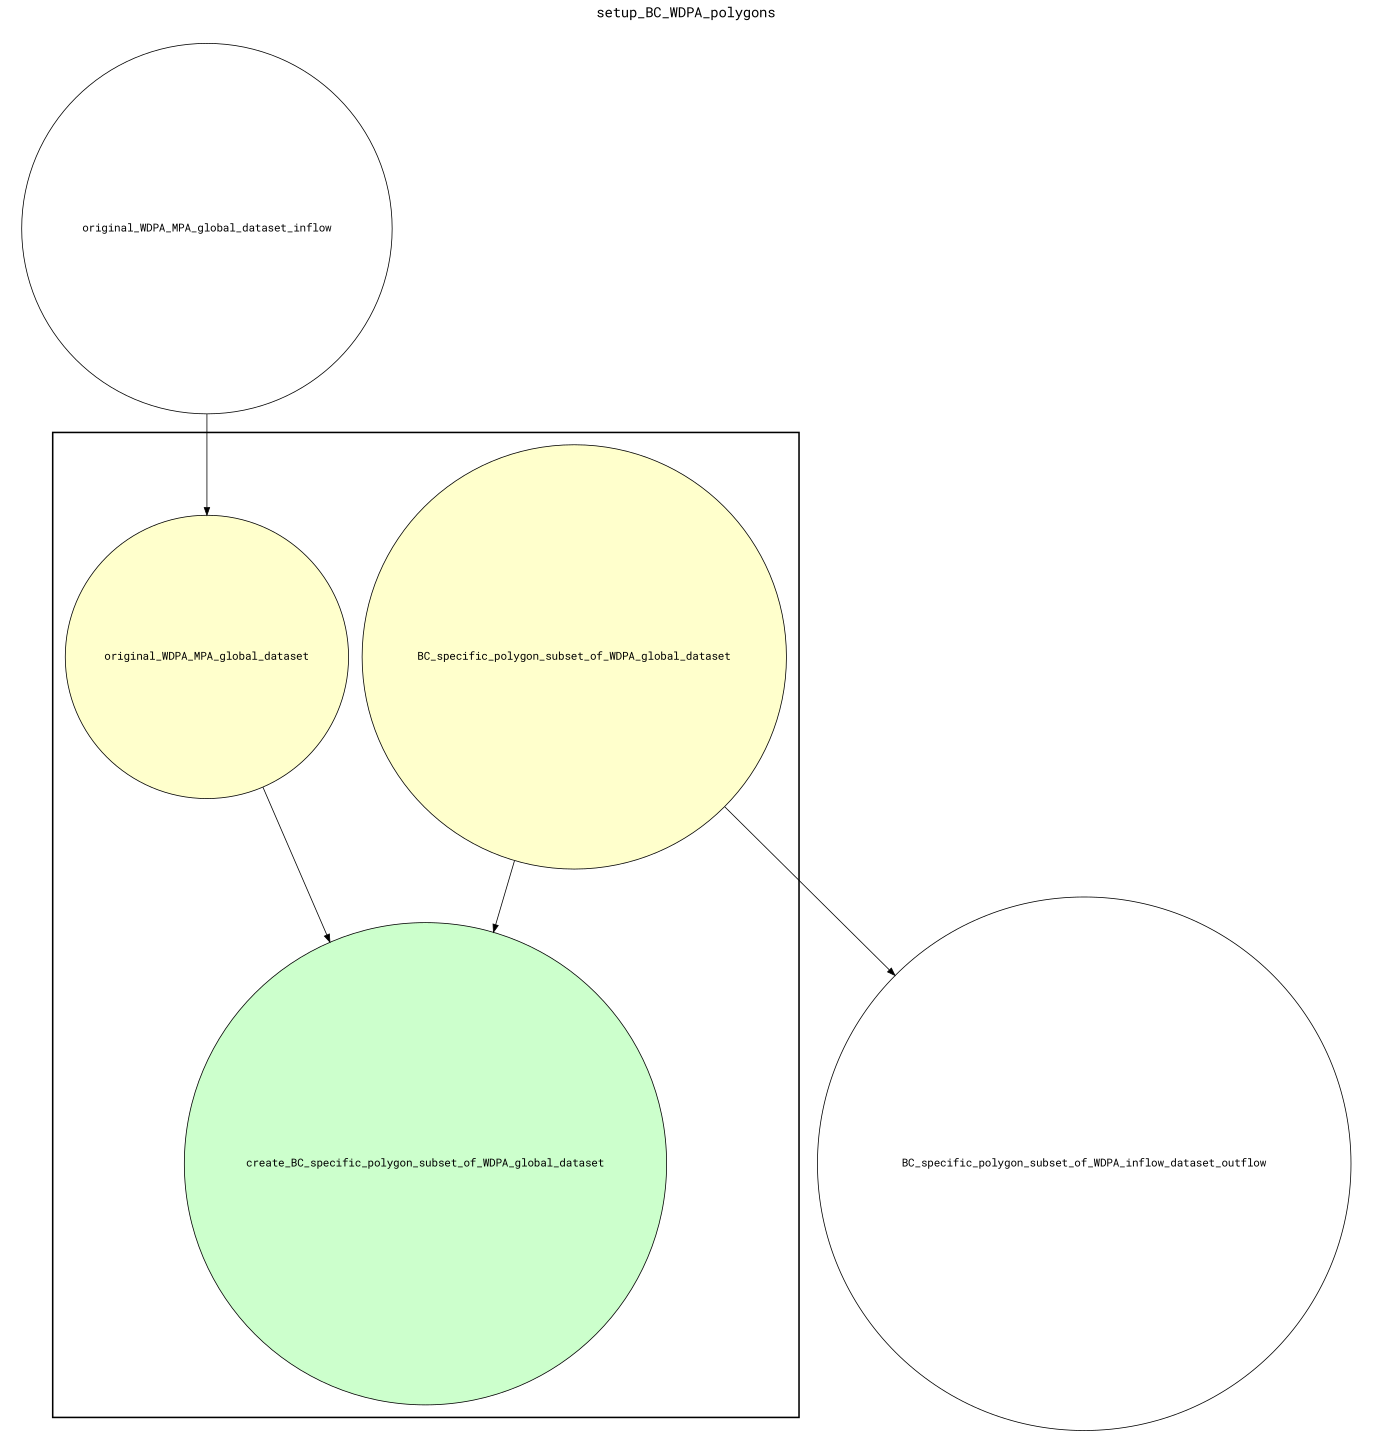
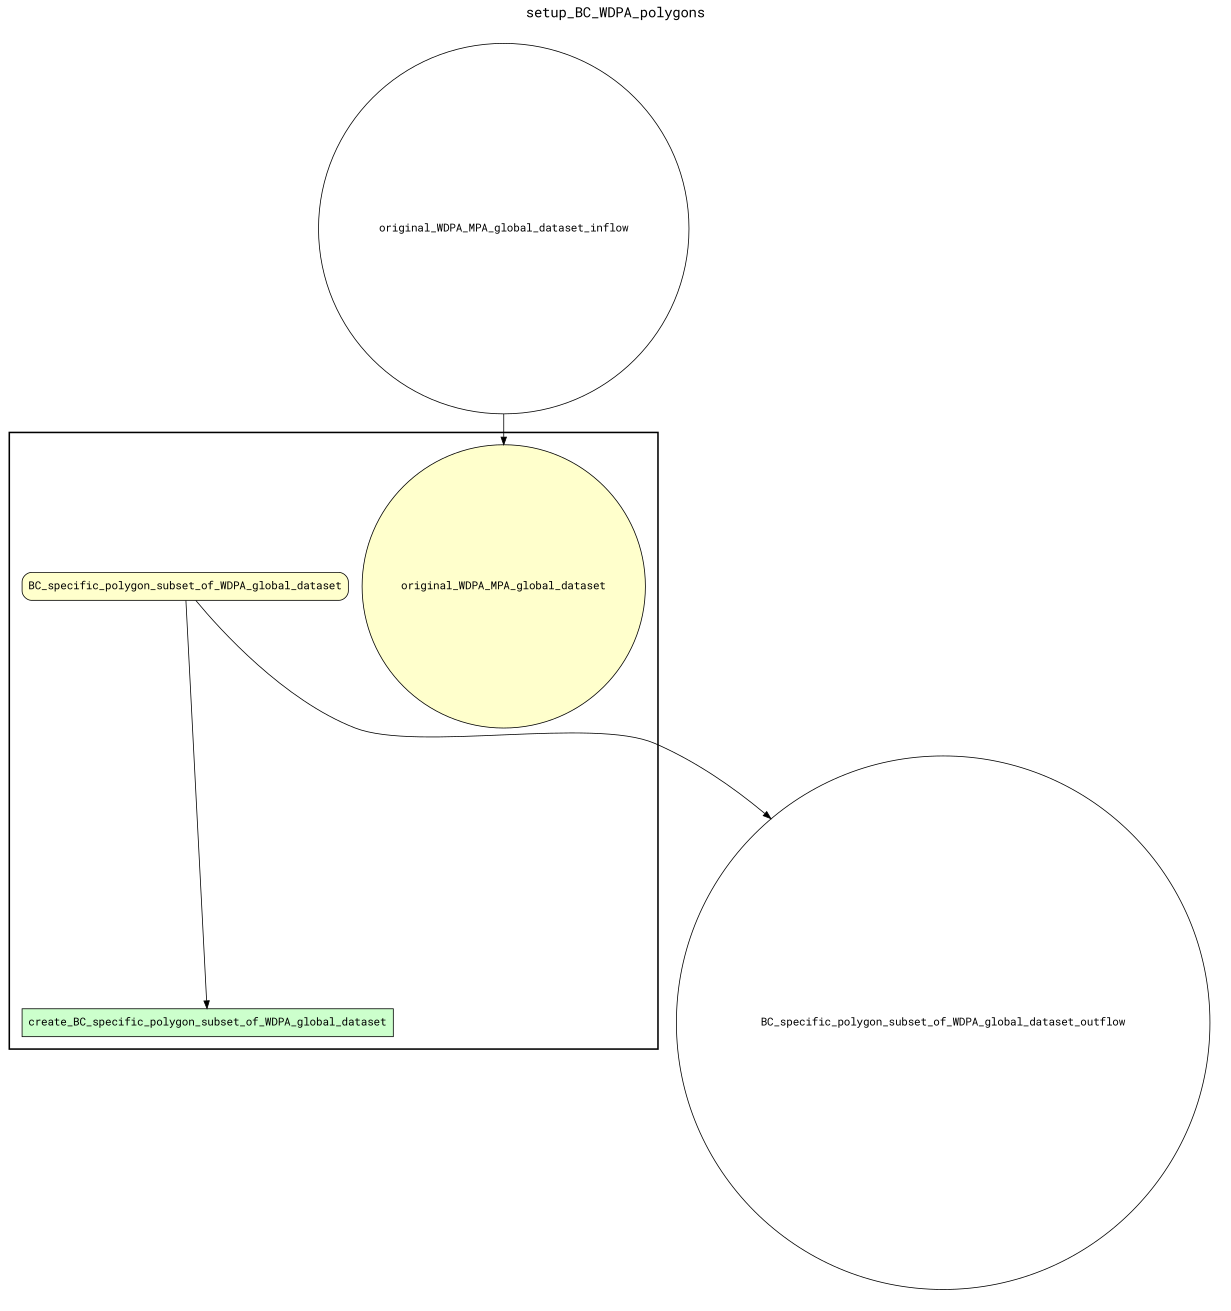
node "BC_specific_polygon_subset_of_WDPA_global_dataset": shape circle -> box
edge "original_WDPA_MPA_global_dataset" -> "create_BC_specific_polygon_subset_of_WDPA_global_dataset": removed
node "create_BC_specific_polygon_subset_of_WDPA_global_dataset": shape circle -> box
node "BC_specific_polygon_subset_of_WDPA_inflow_dataset_outflow": label "BC_specific_polygon_subset_of_WDPA_inflow_dataset_outflow" -> "BC_specific_polygon_subset_of_WDPA_global_dataset_outflow"
